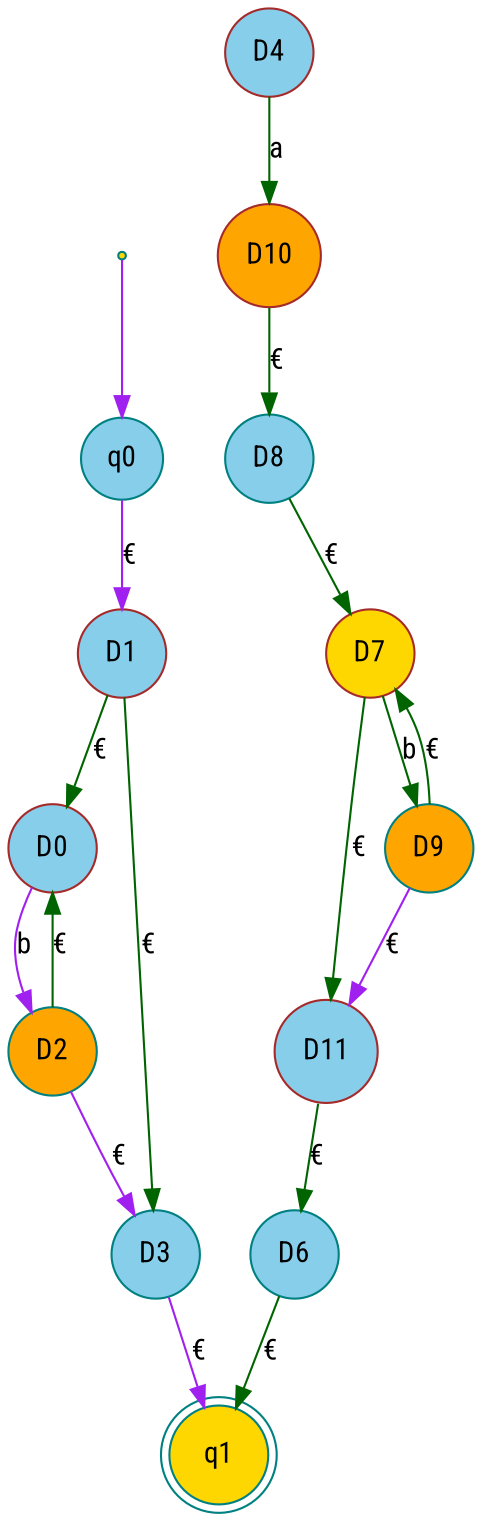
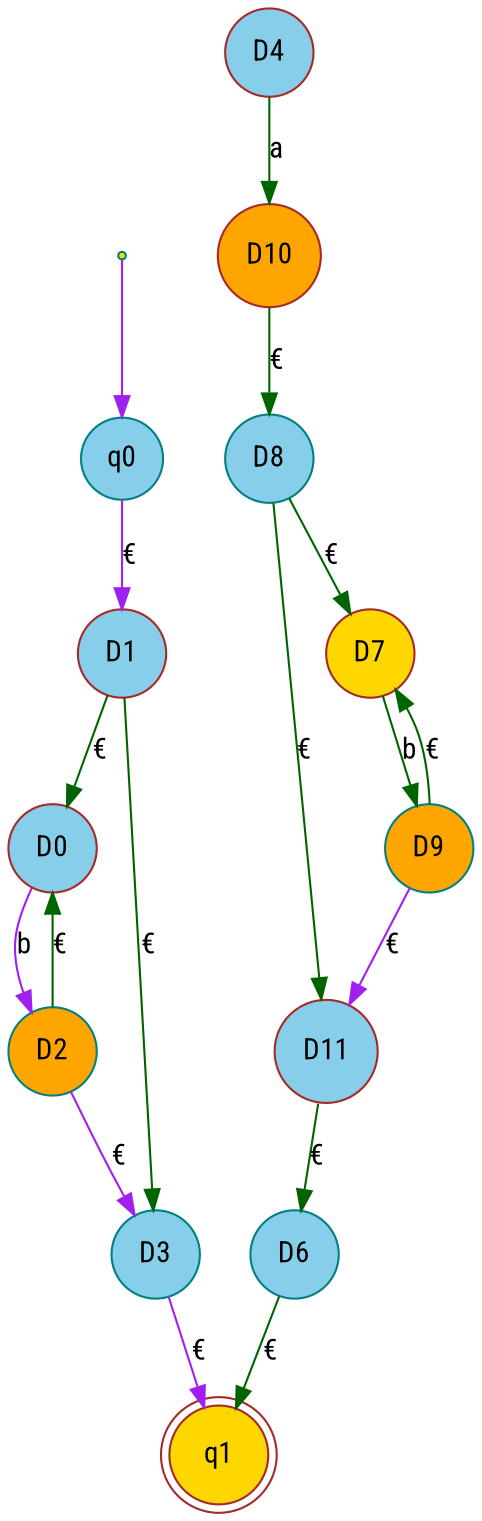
edge "D7" -> "D11": now "D8" -> "D11"
node "q1": color teal -> brown
